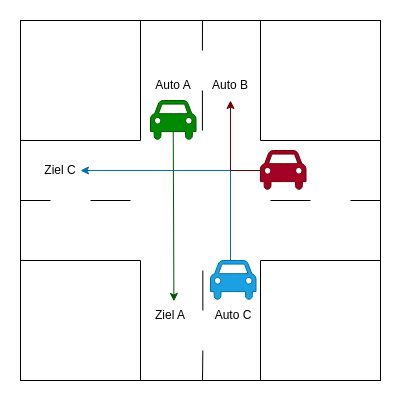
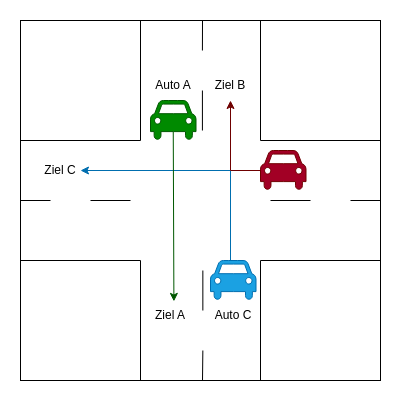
node "Auto B": label "Auto B" -> "Ziel B"
